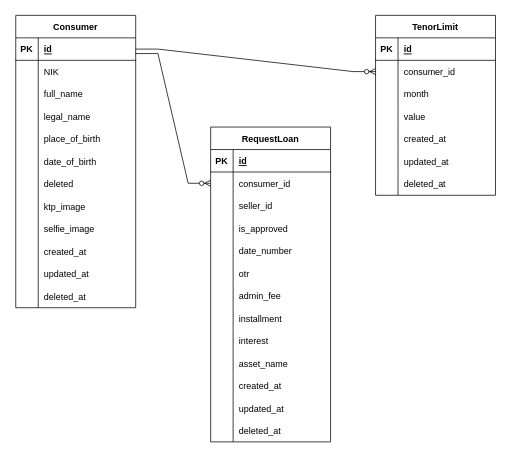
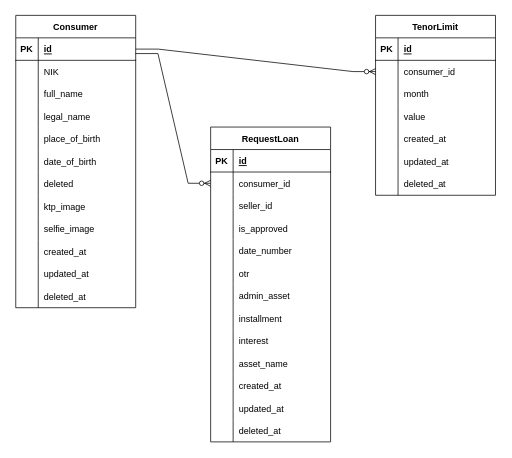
node "admin_fee": label "admin_fee" -> "admin_asset"
